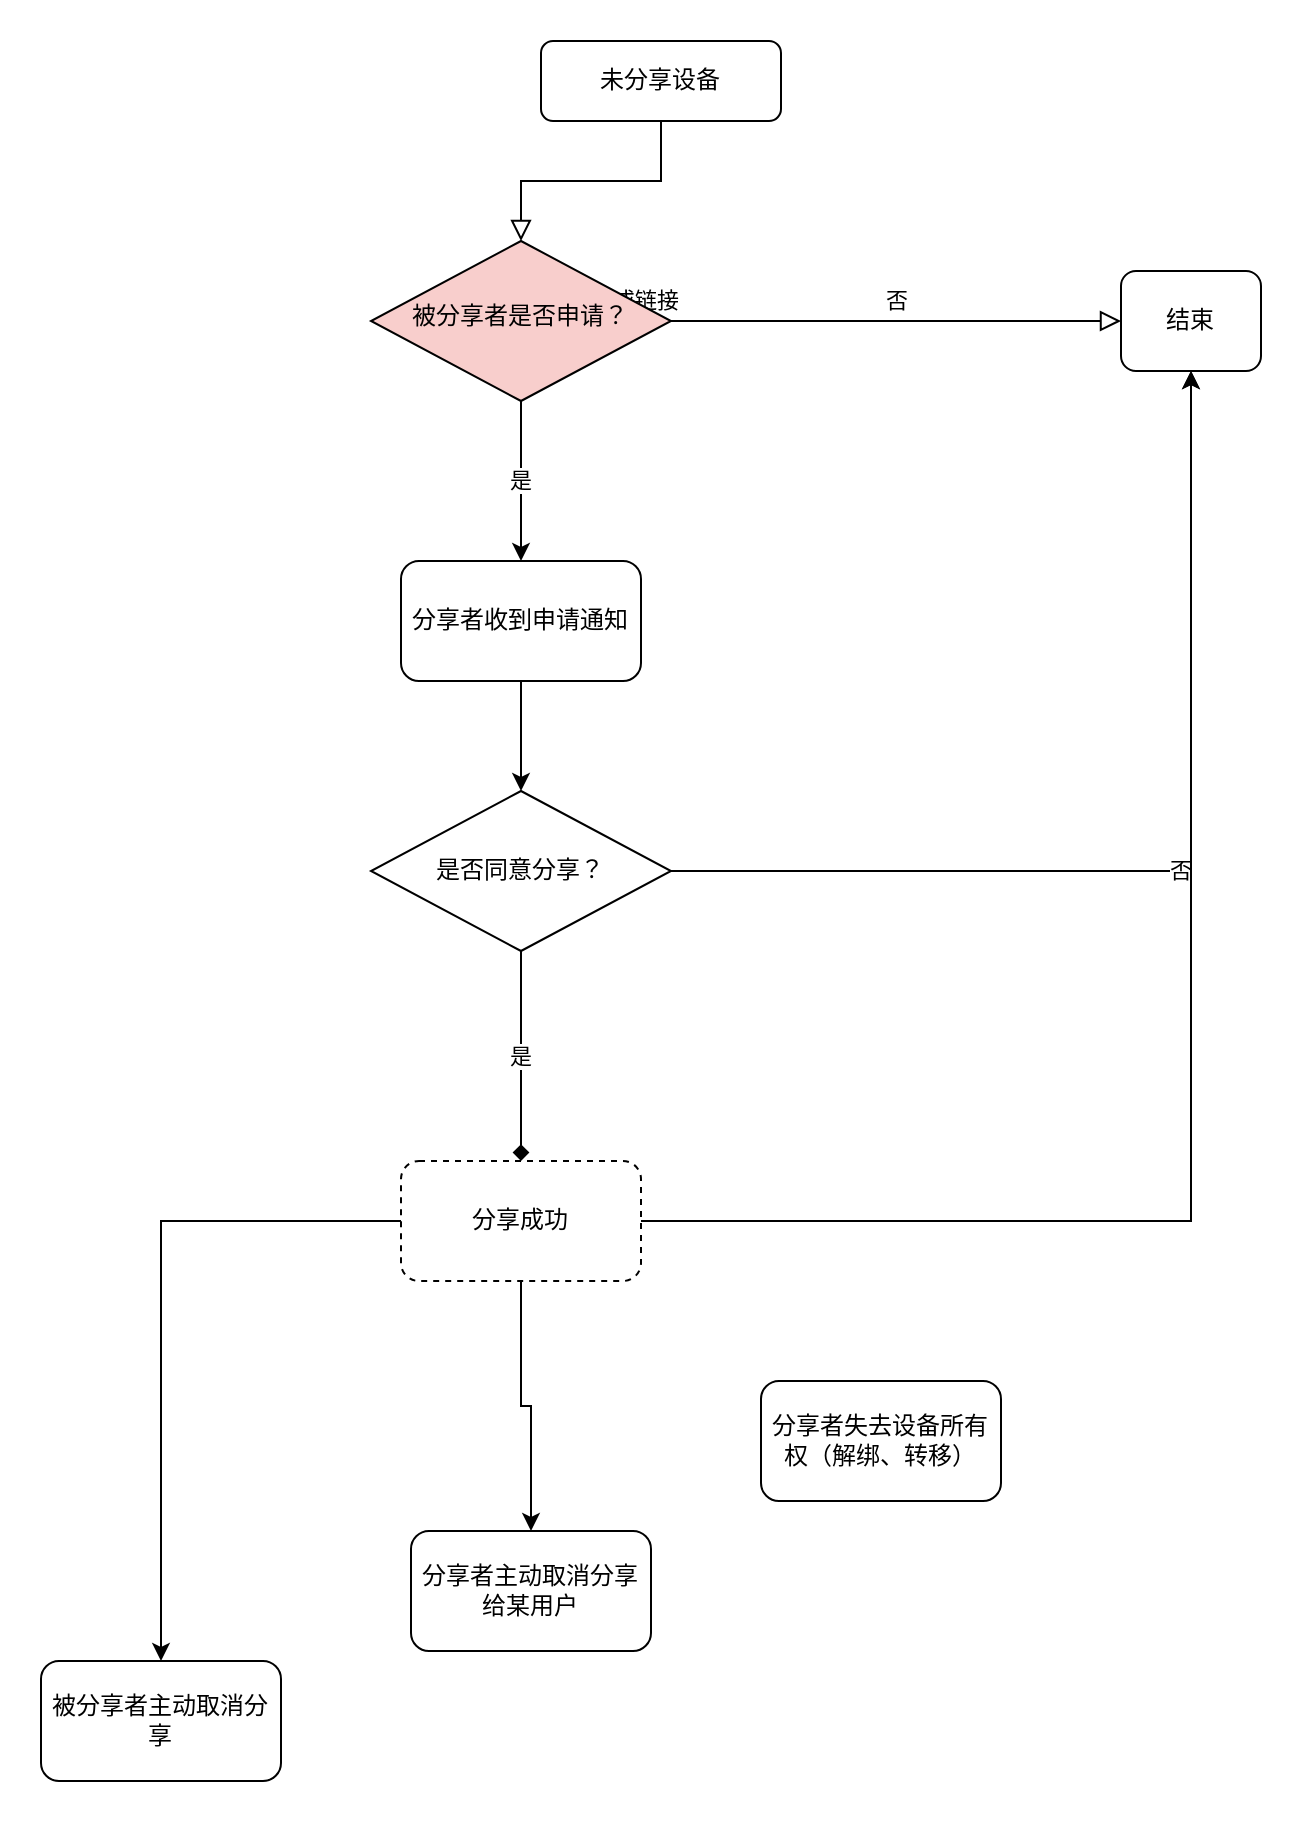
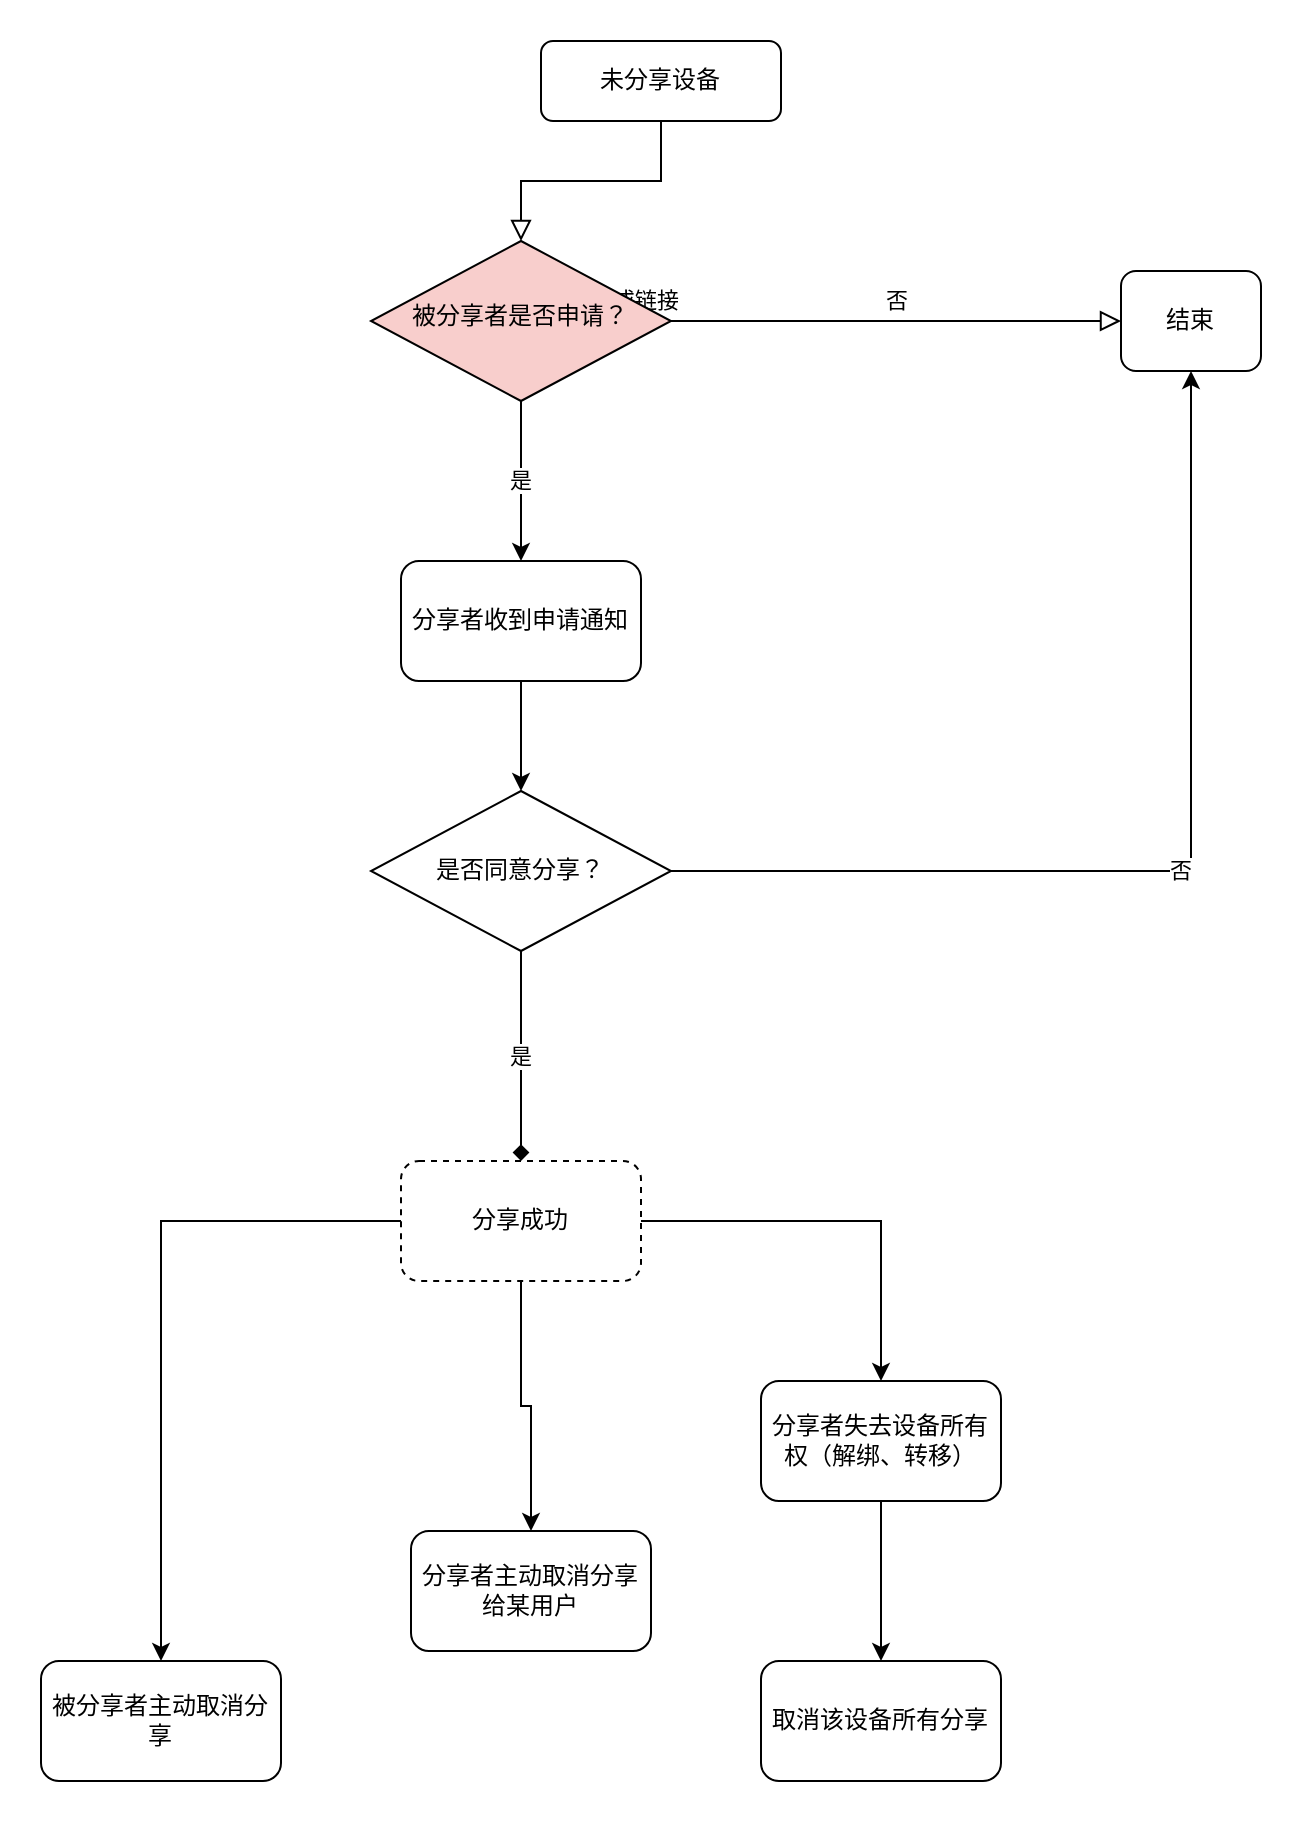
edge "分享成功" -> "结束": now "分享成功" -> "分享者失去设备所有权（解绑、转移）"
edge "分享者失去设备所有权（解绑、转移）" -> "取消该设备所有分享": added
node "取消该设备所有分享": added
